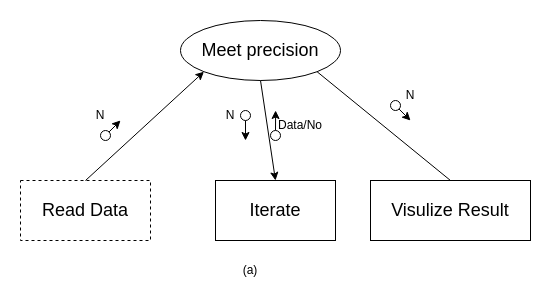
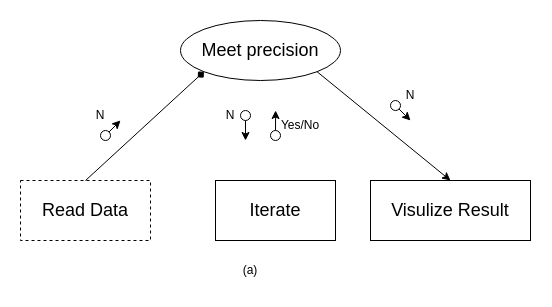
edge "Read Data" -> "Meet precision": arrowhead classic -> diamond
node "Data/No": label "Data/No" -> "Yes/No"
edge "Meet precision" -> "Iterate": removed
edge "Meet precision" -- "Visulize Result": arrowhead none -> classic
